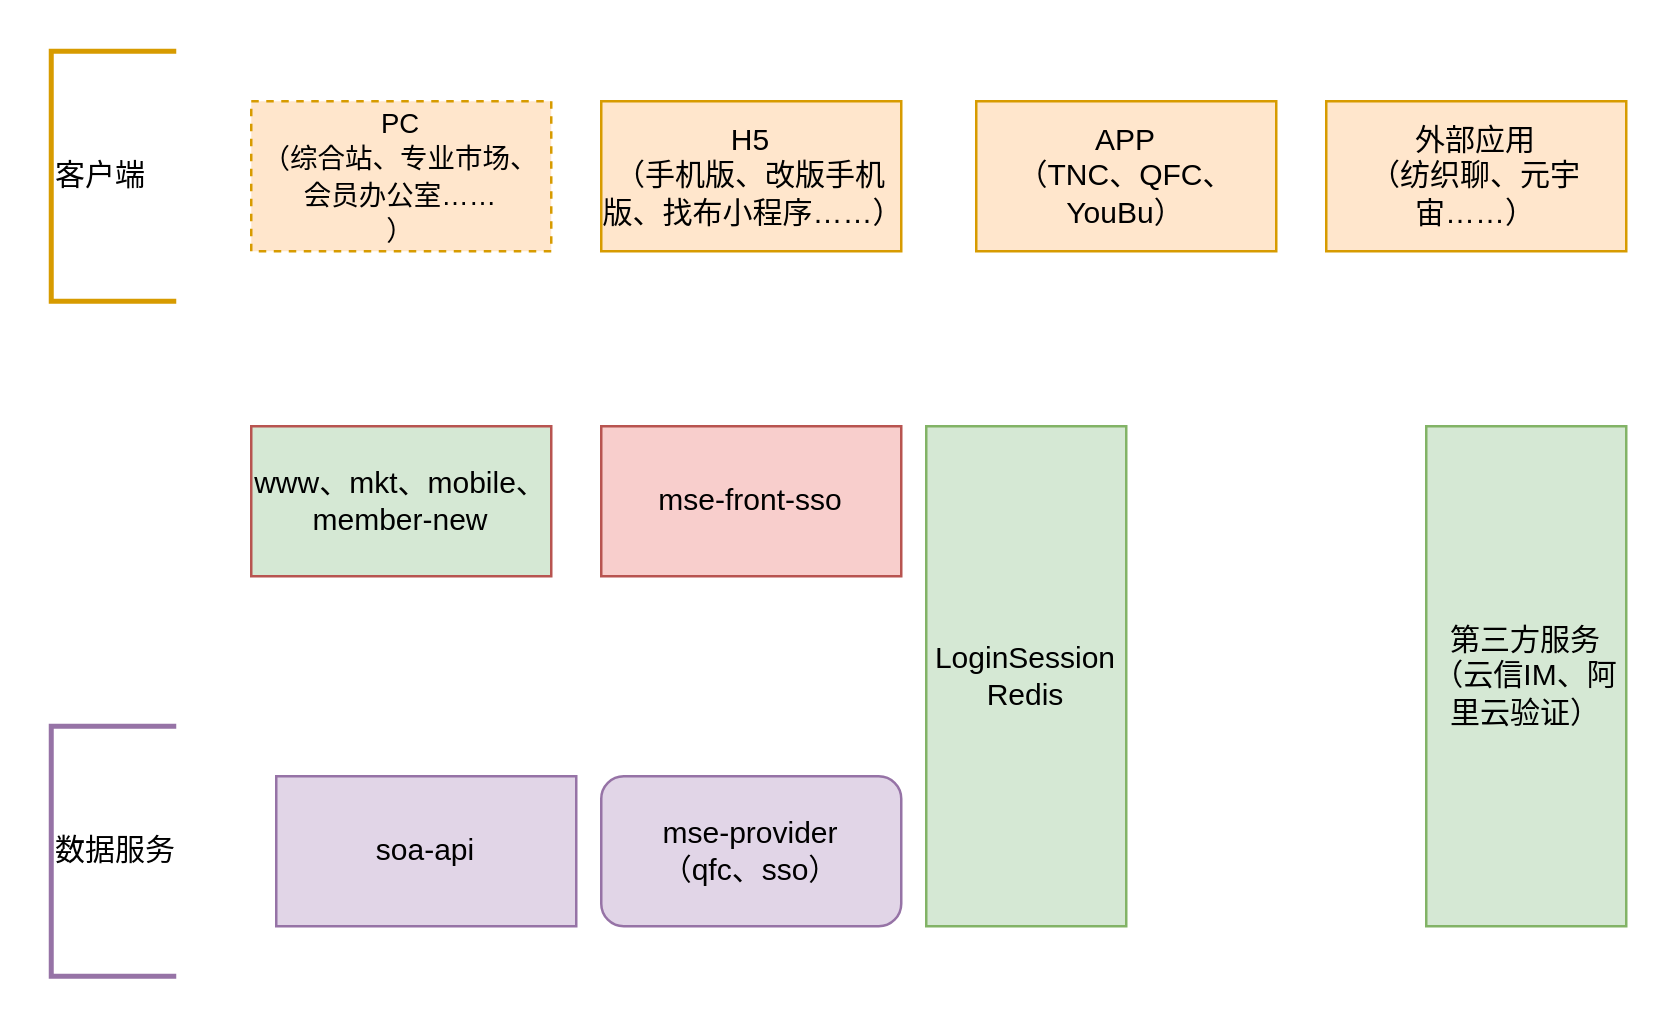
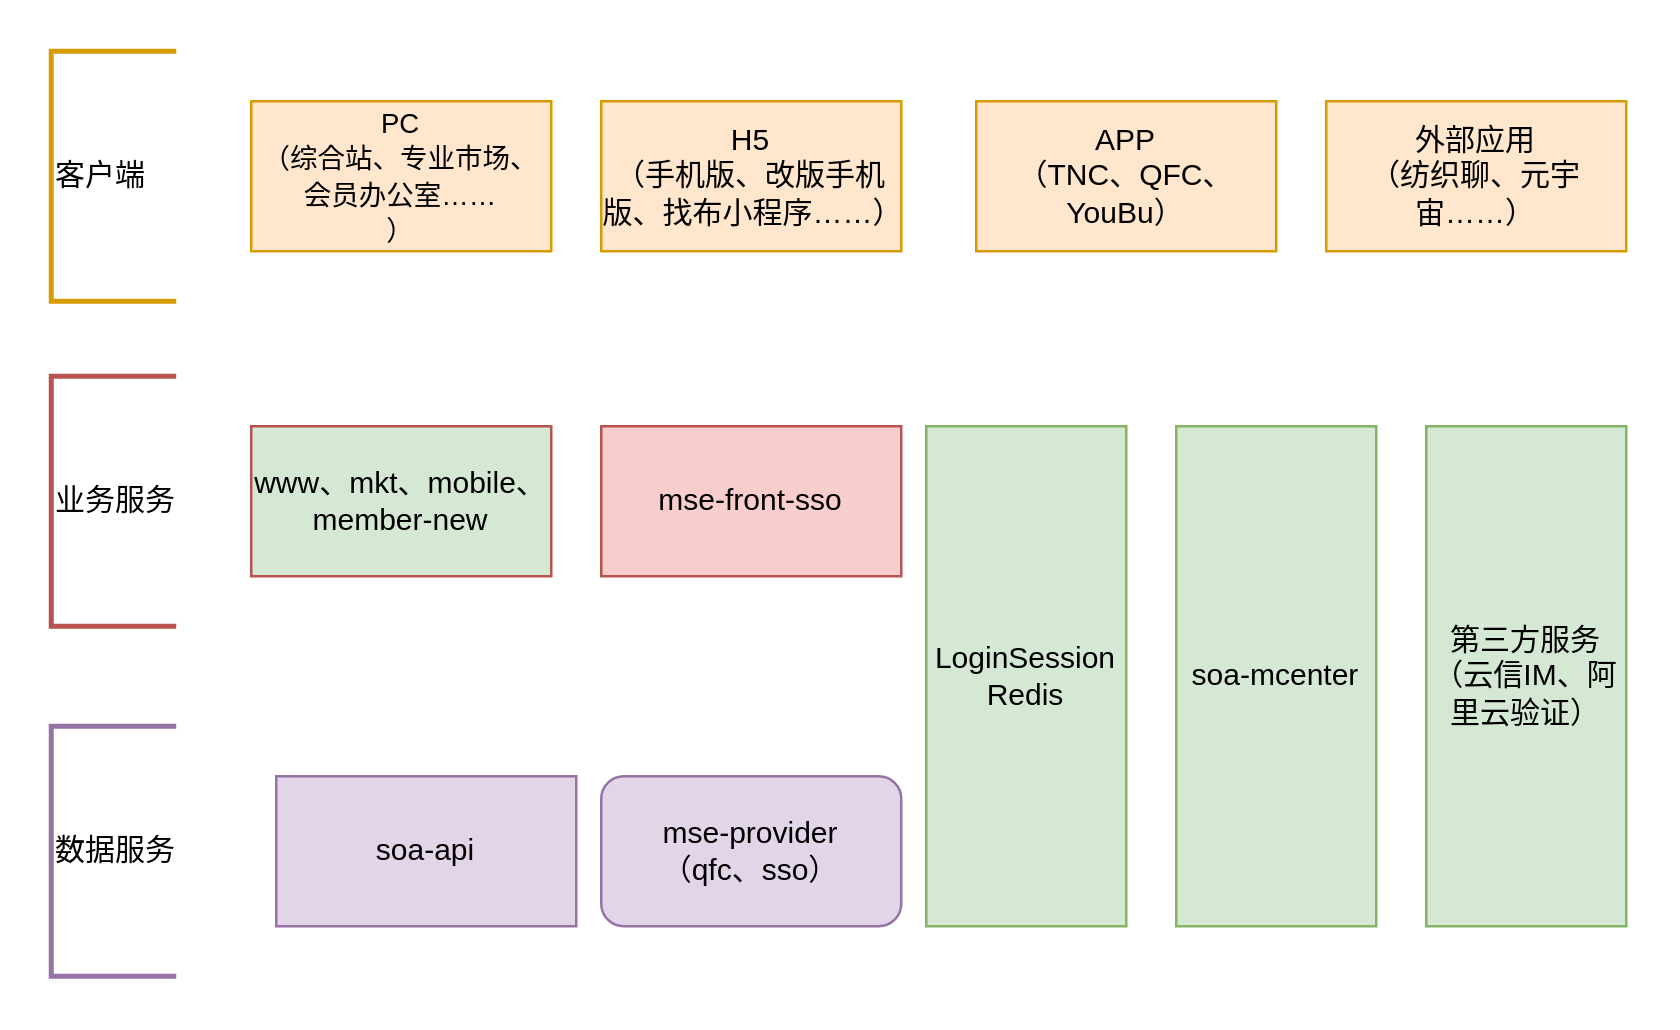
node "PC（综合站、专业市场、会员办公室……）": style dashed -> solid
node "业务服务": added
node "soa-mcenter": added
